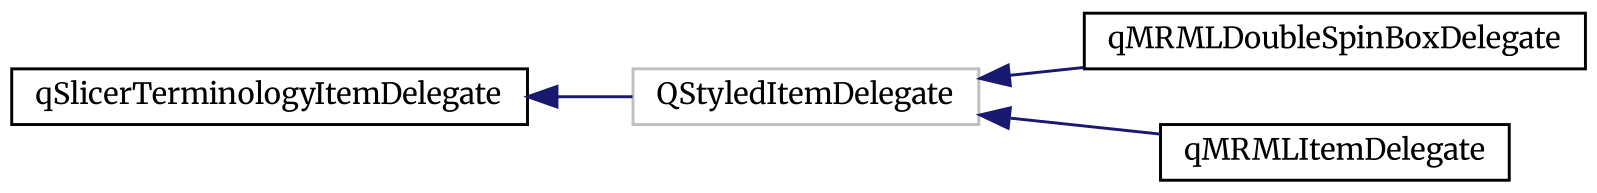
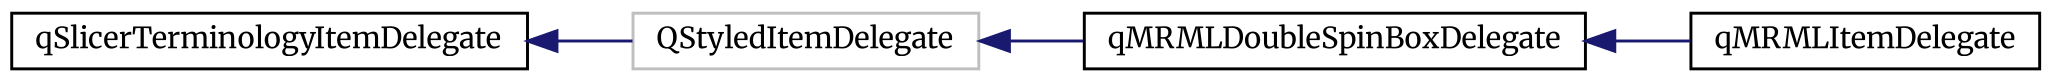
edge "qMRMLItemDelegate" -> "QStyledItemDelegate": now "qMRMLItemDelegate" -> "qMRMLDoubleSpinBoxDelegate"
